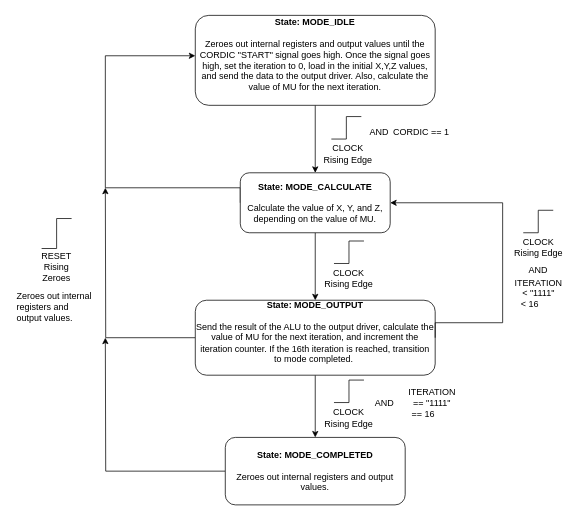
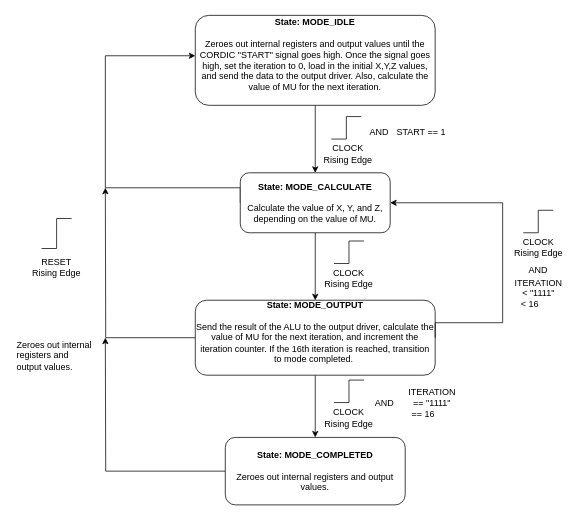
node "CORDIC == 1": label "CORDIC == 1" -> "START == 1"
node "RESET Rising Zeroes": label "RESET Rising Zeroes" -> "RESET Rising Edge"
node "Zeroes out internal registers and output values.": moved (57, 304) -> (57, 353)
